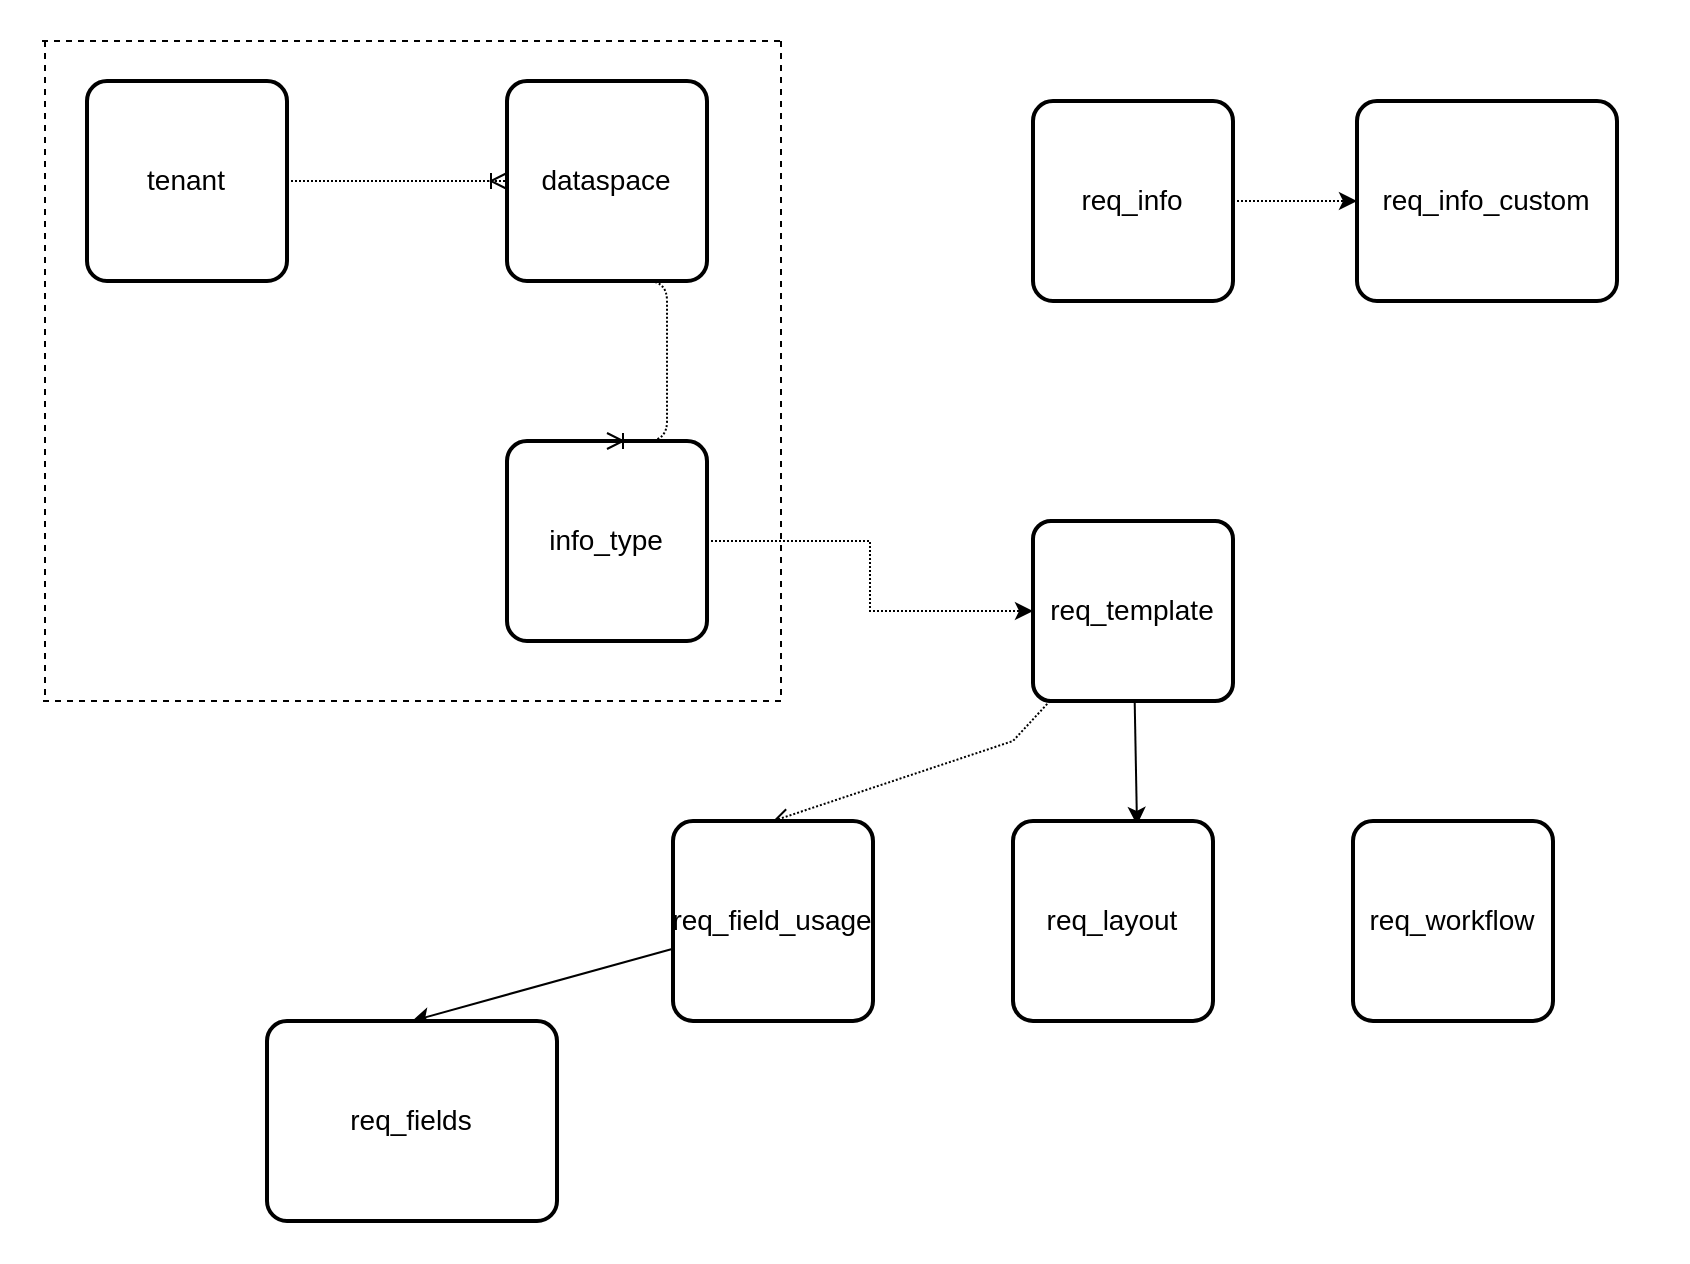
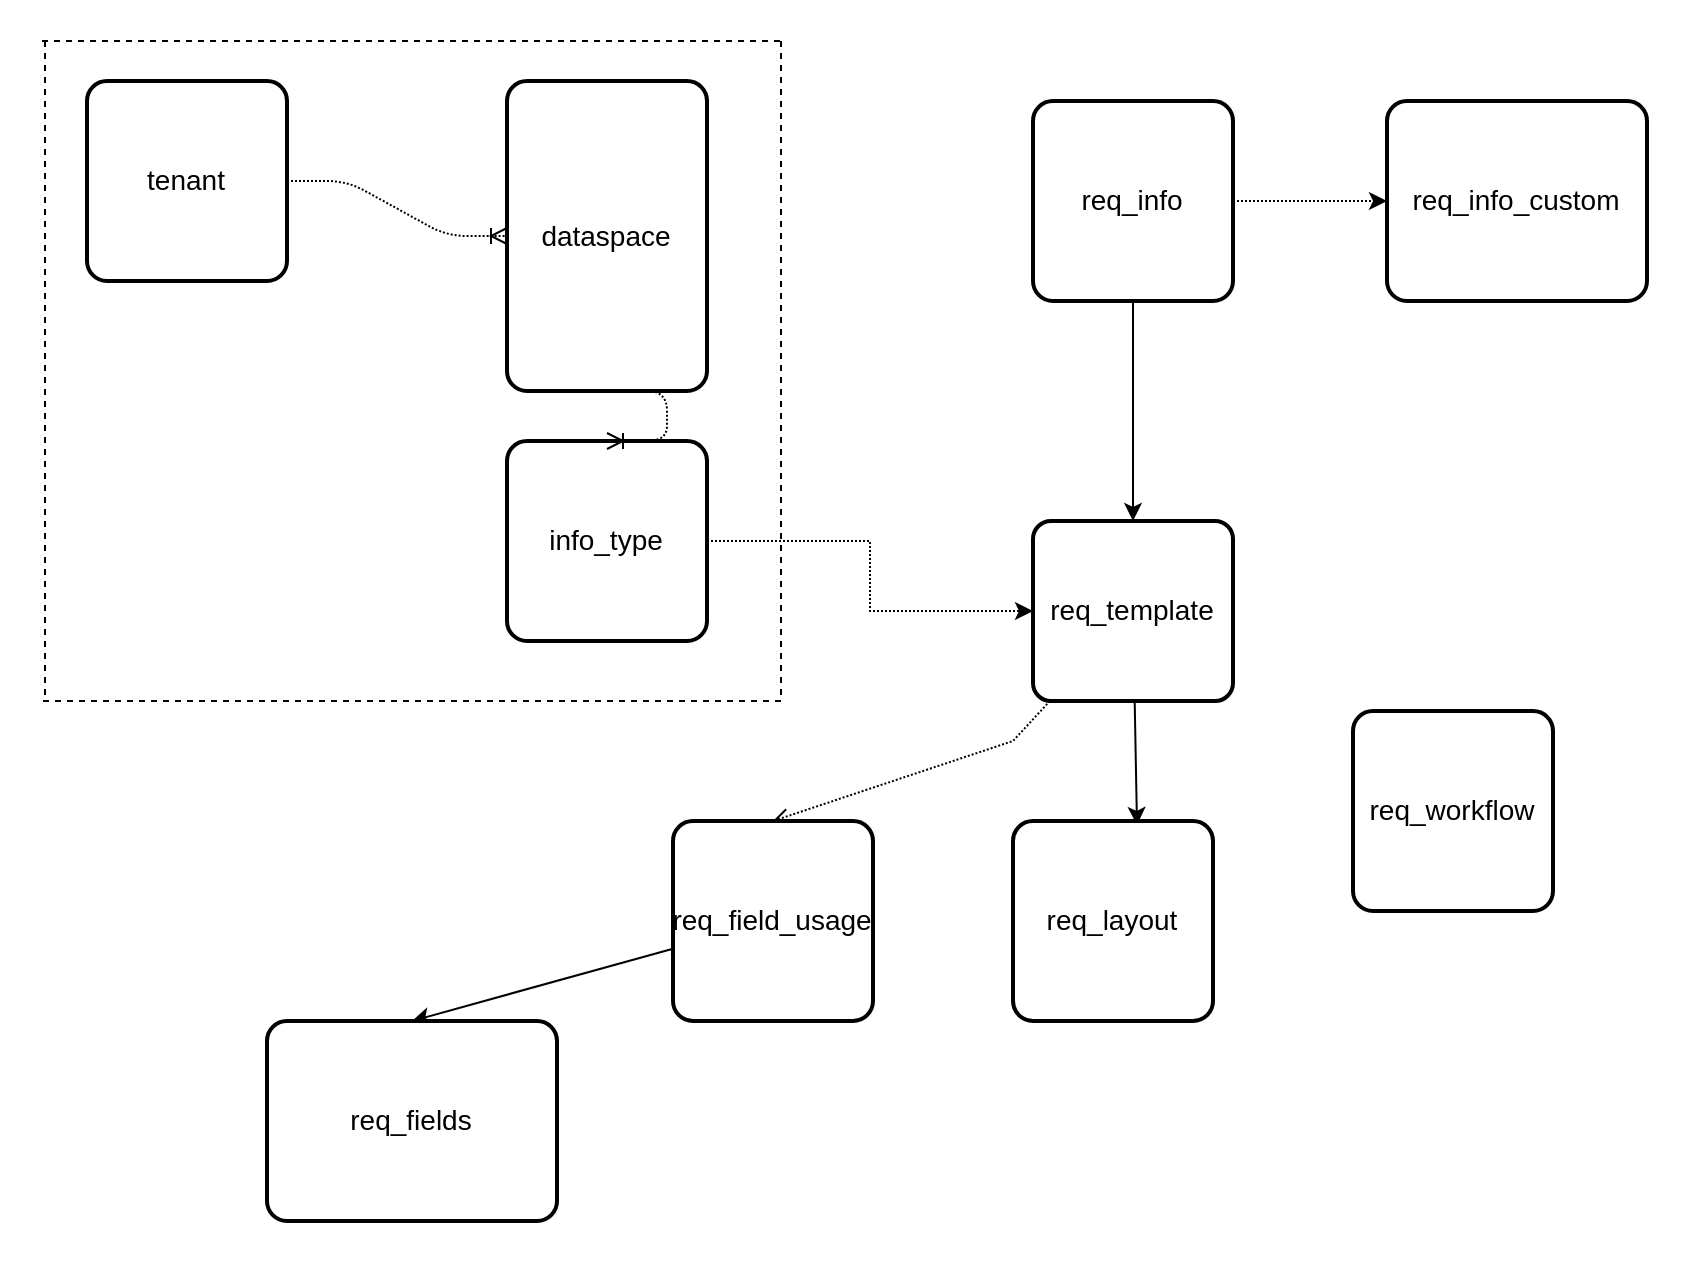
node "dataspace": size 200x200 -> 200x310
node "req_info_custom": moved (1487, 201) -> (1517, 201)
edge "req_info" -> "req_template": added
node "req_workflow": moved (1453, 921) -> (1453, 811)
